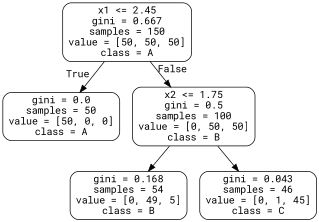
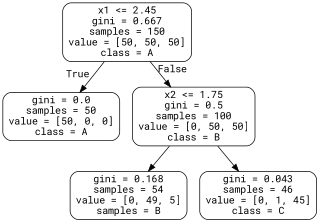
node "gini = 0.168 samples = 54 value = [0, 49, 5] class = B": label "gini = 0.168 samples = 54 value = [0, 49, 5] class = B" -> "gini = 0.168 samples = 54 value = [0, 49, 5] samples = B"
